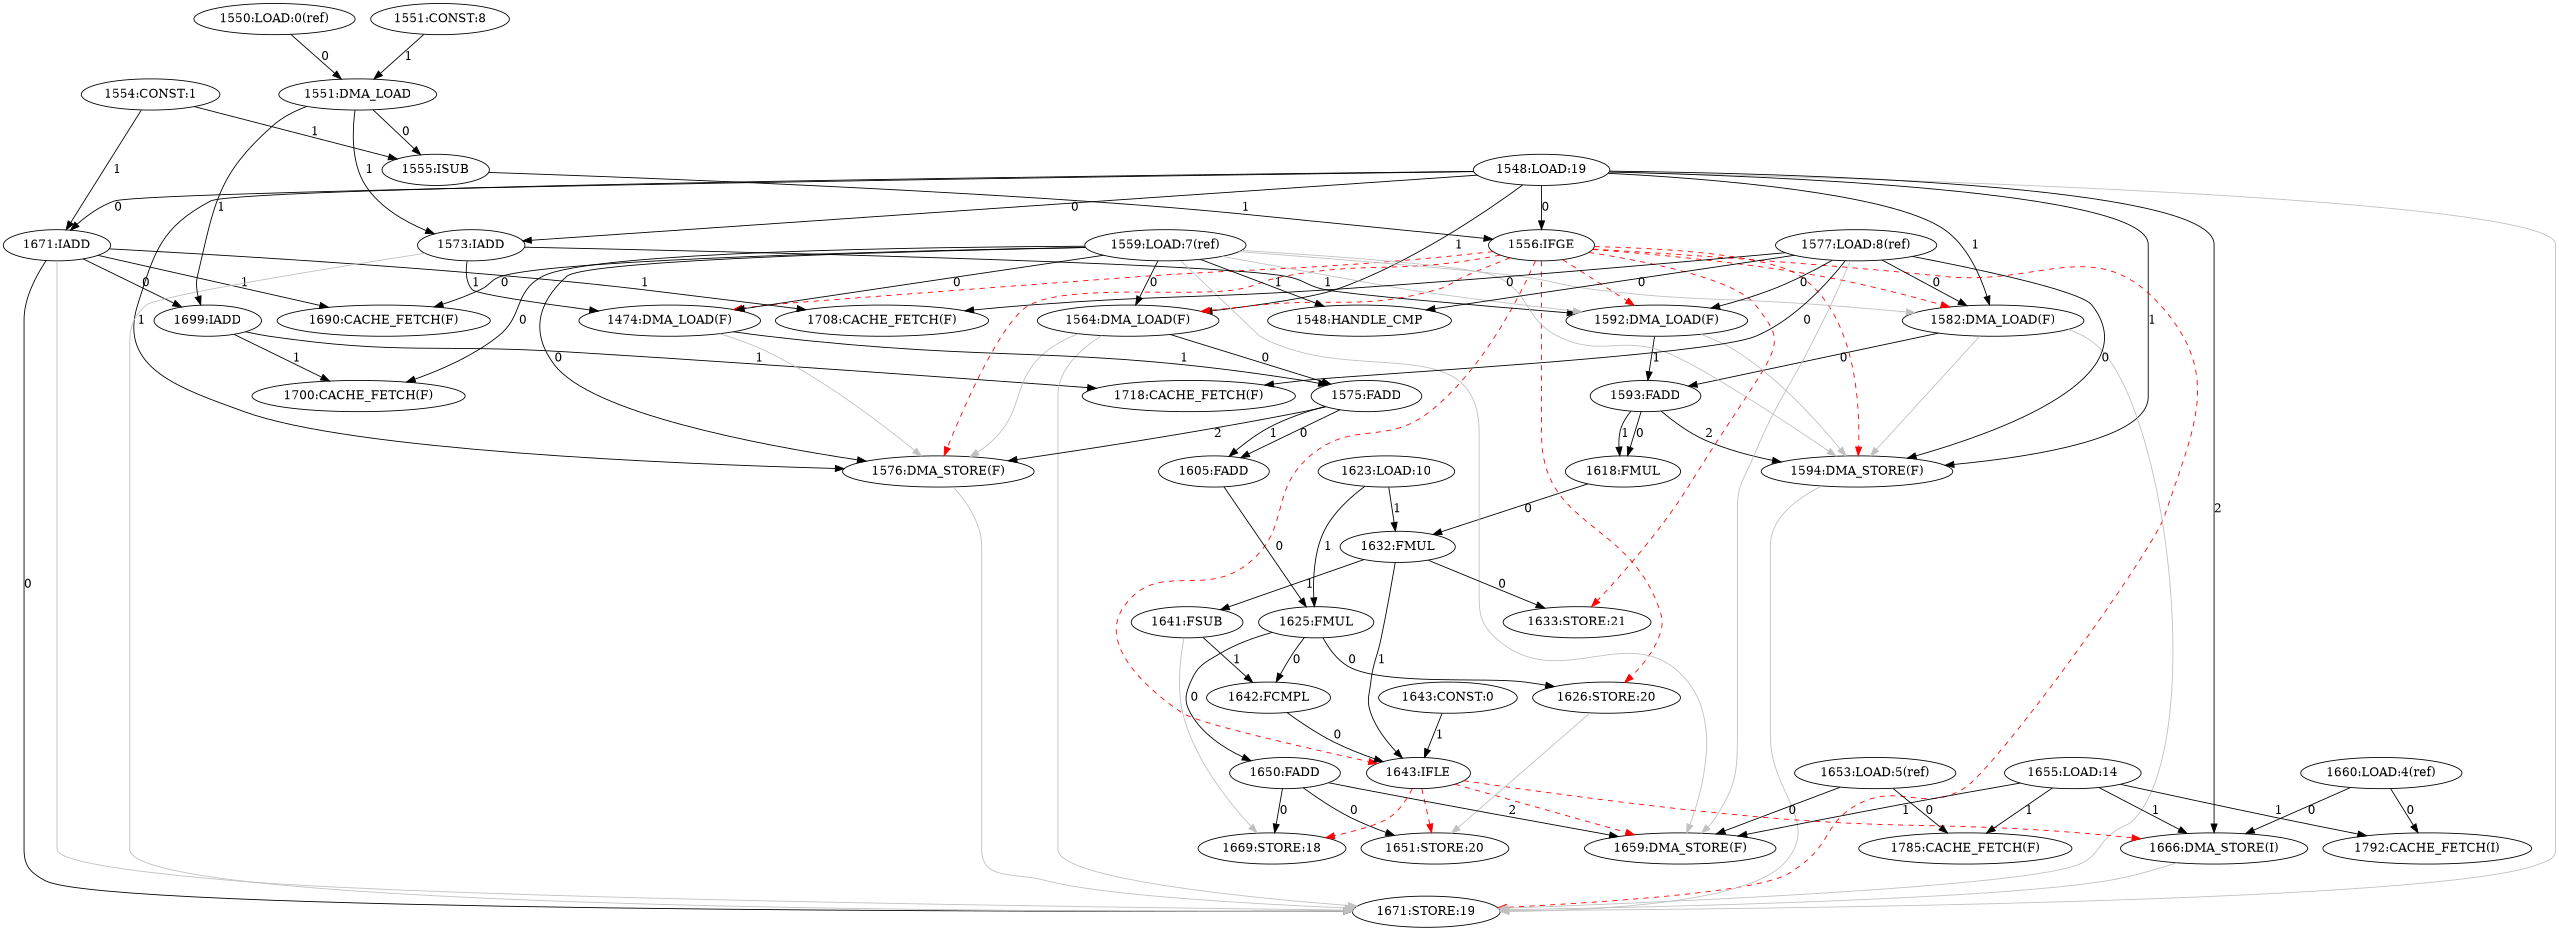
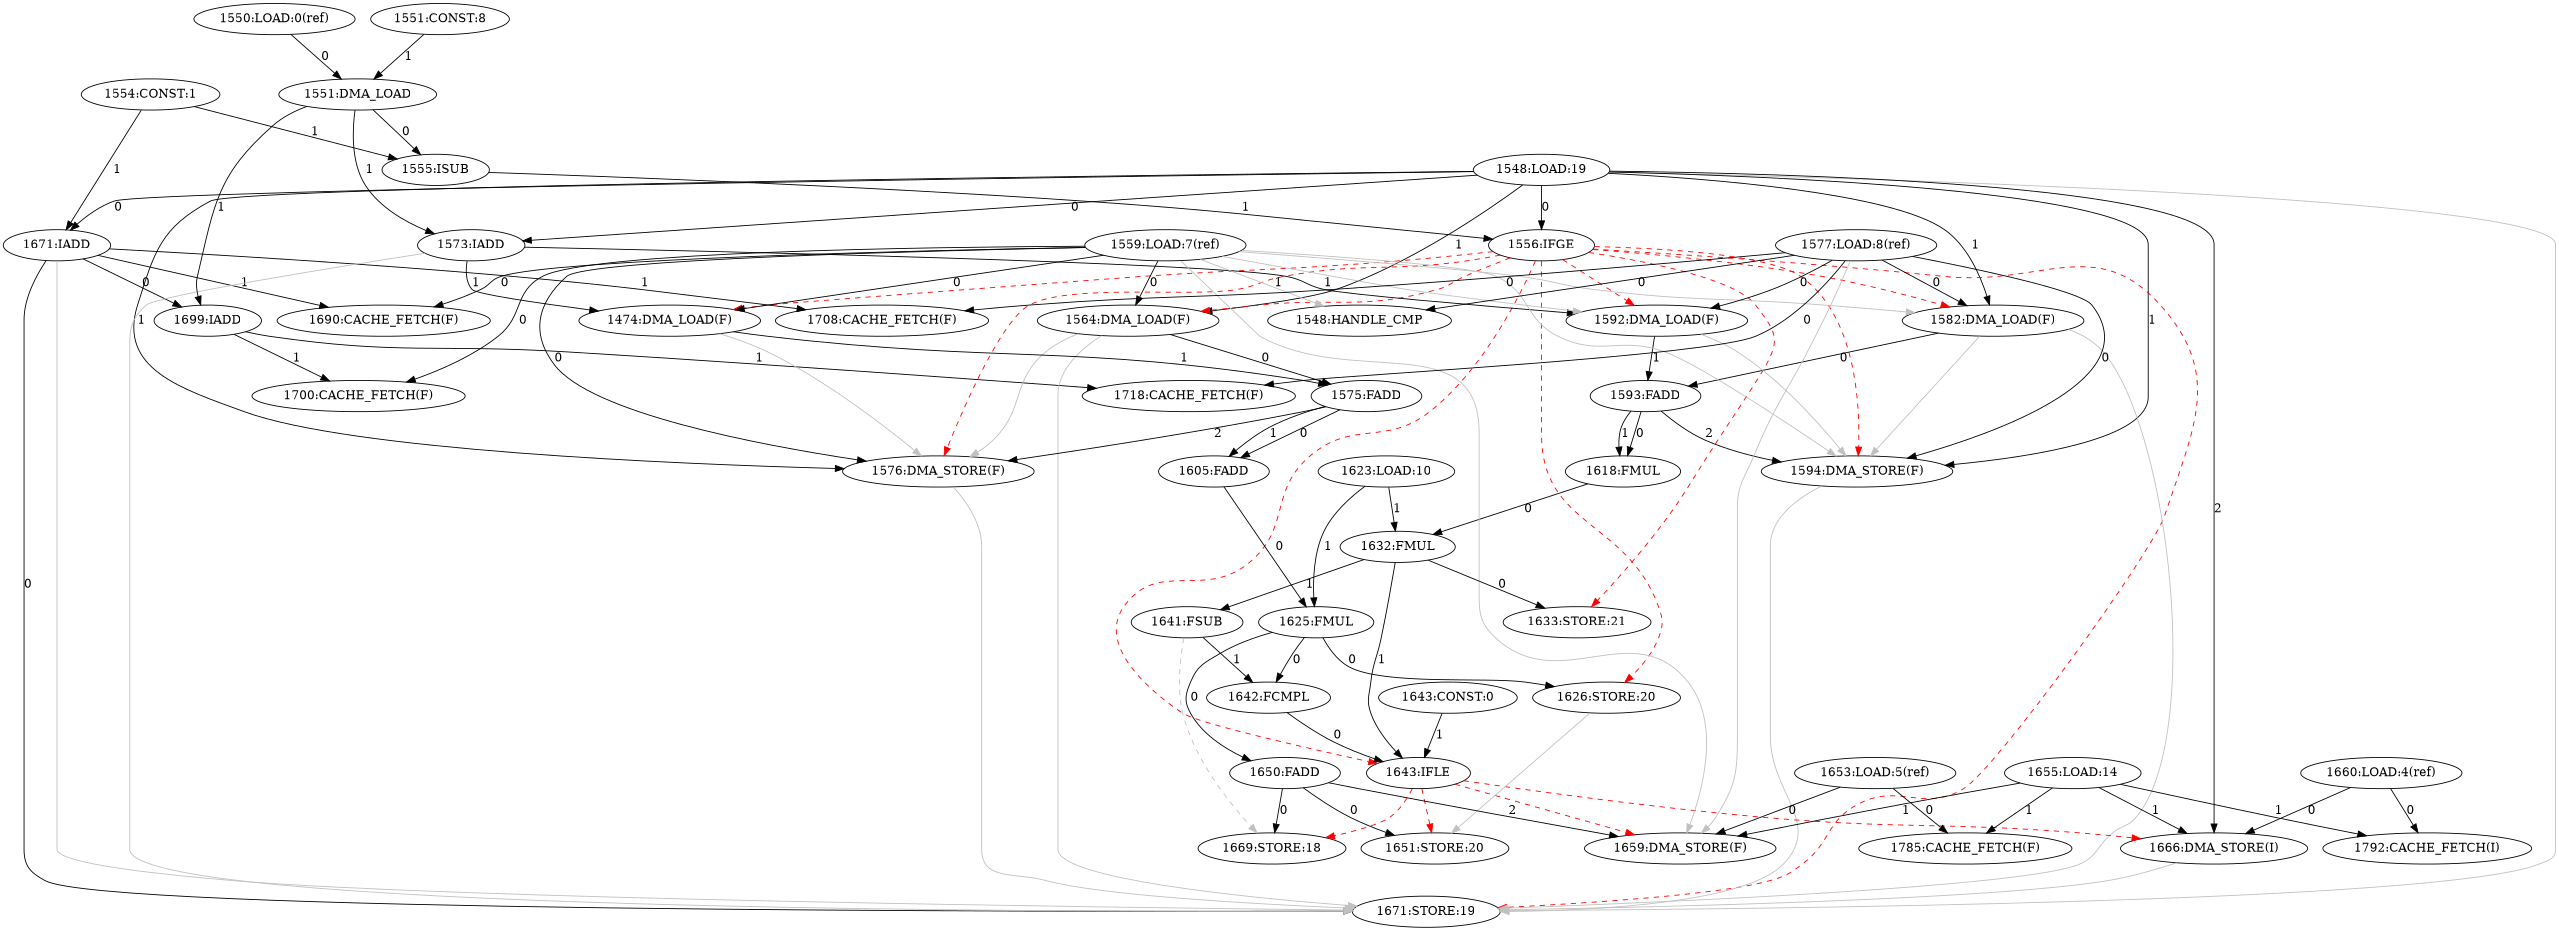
edge "1559:LOAD:7(ref)" -> "1548:HANDLE_CMP": color black -> gray
edge "1641:FSUB" -> "1669:STORE:18": style solid -> dashed
